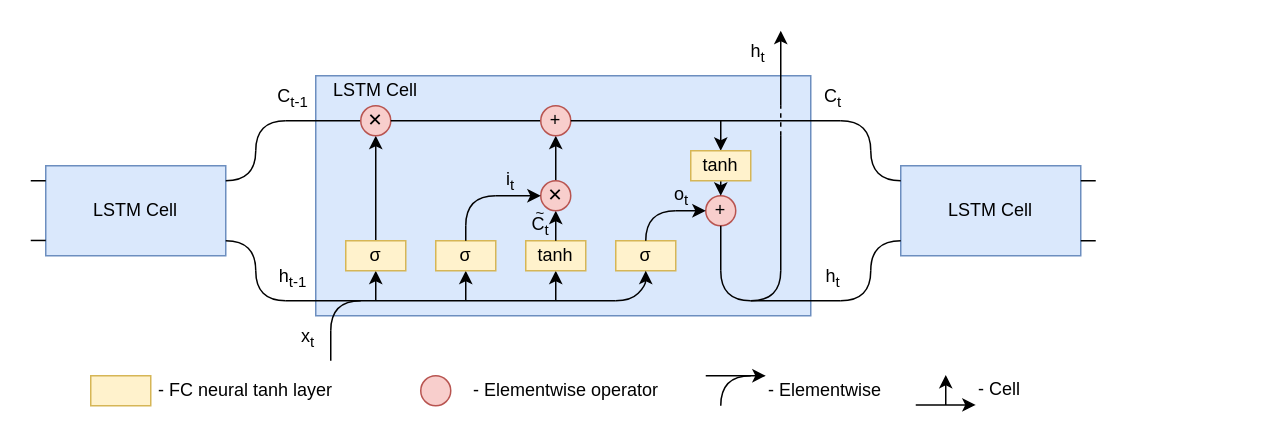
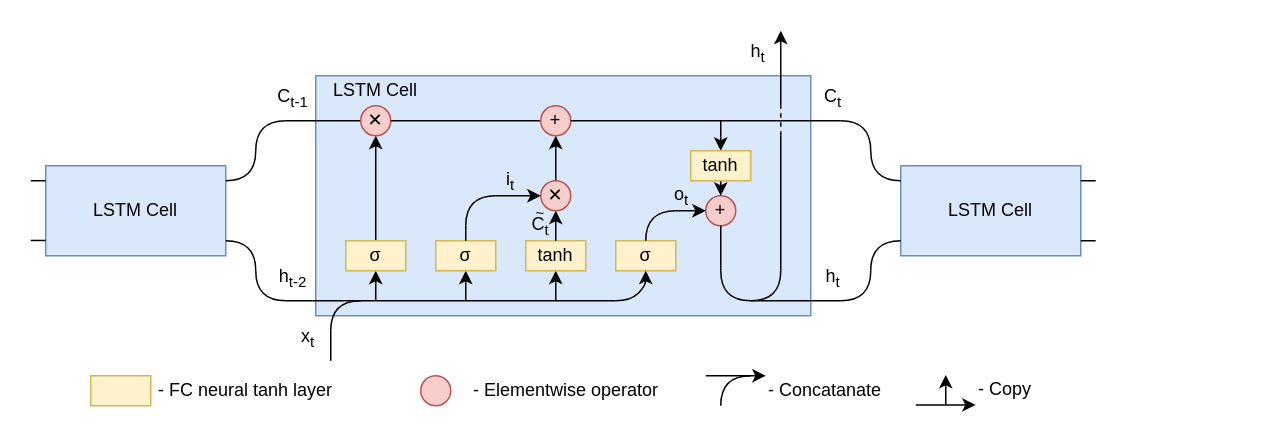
node "ht-1": label "ht-1" -> "ht-2"
node "- Cell": label "- Cell" -> "- Copy"
node "- Elementwise": label "- Elementwise" -> "- Concatanate"
